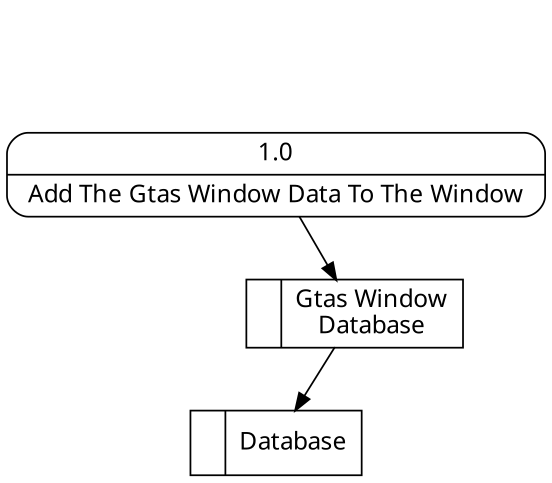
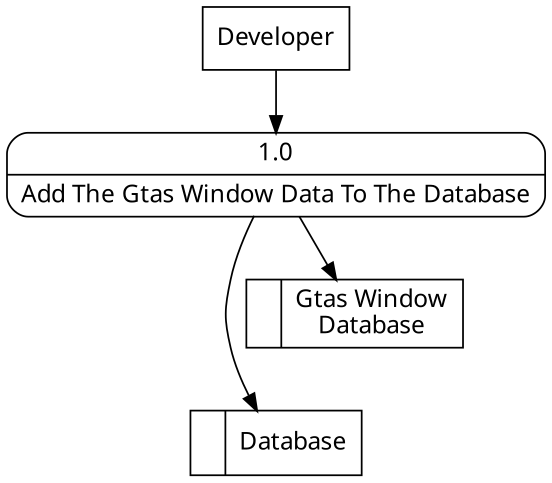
node "Developer": added
node "1.0": text "Add The Gtas Window Data To The Window" -> "Add The Gtas Window Data To The Database"
edge "Gtas Window" -> "Database": now "1.0" -> "Database"
